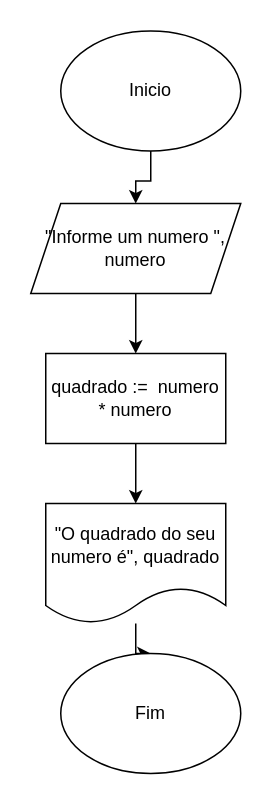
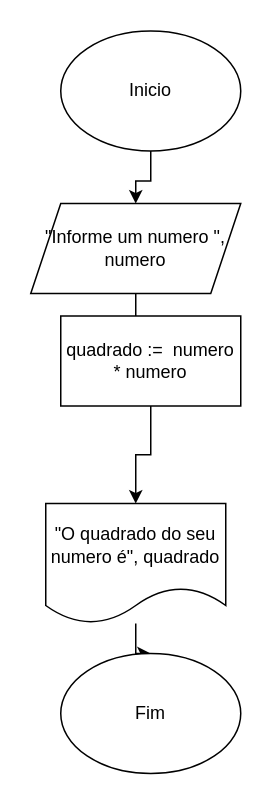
node "quadrado := numero * numero": moved (136, 398) -> (151, 361)
